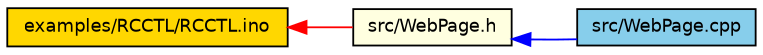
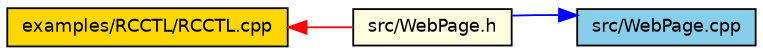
node "examples/RCCTL/RCCTL.ino": label "examples/RCCTL/RCCTL.ino" -> "examples/RCCTL/RCCTL.cpp"
edge "src/WebPage.cpp" -> "src/WebPage.h": reversed
